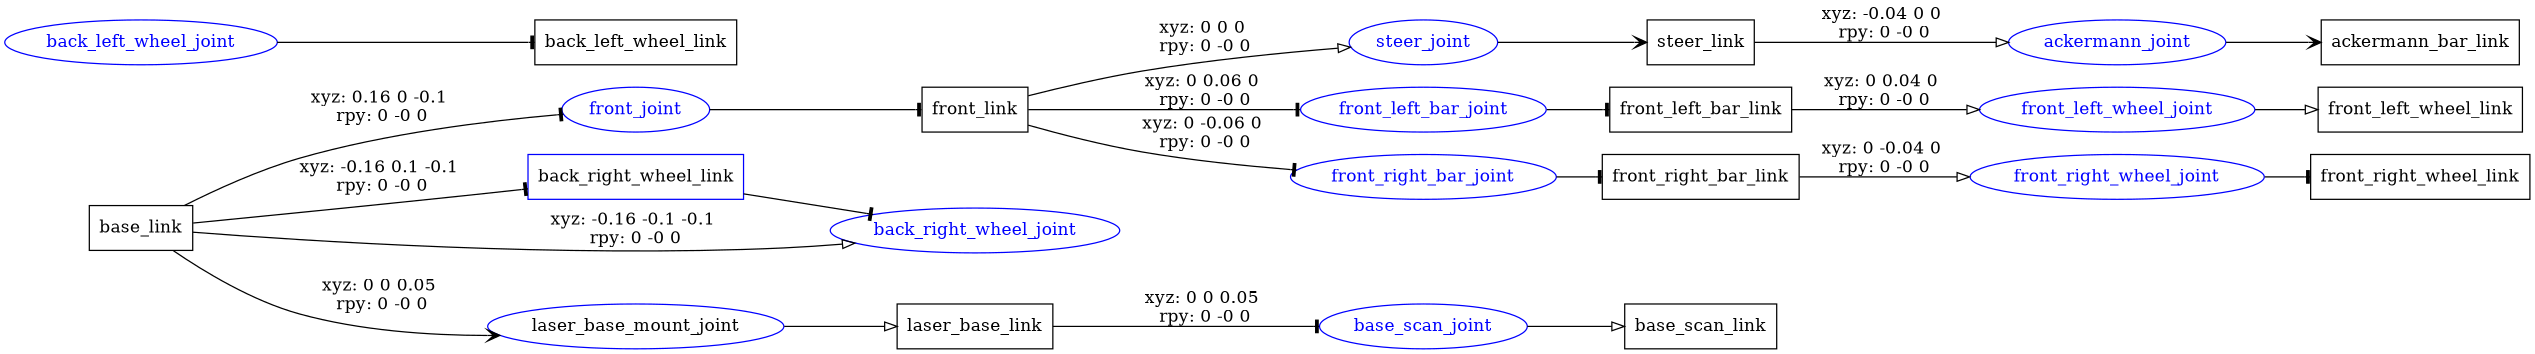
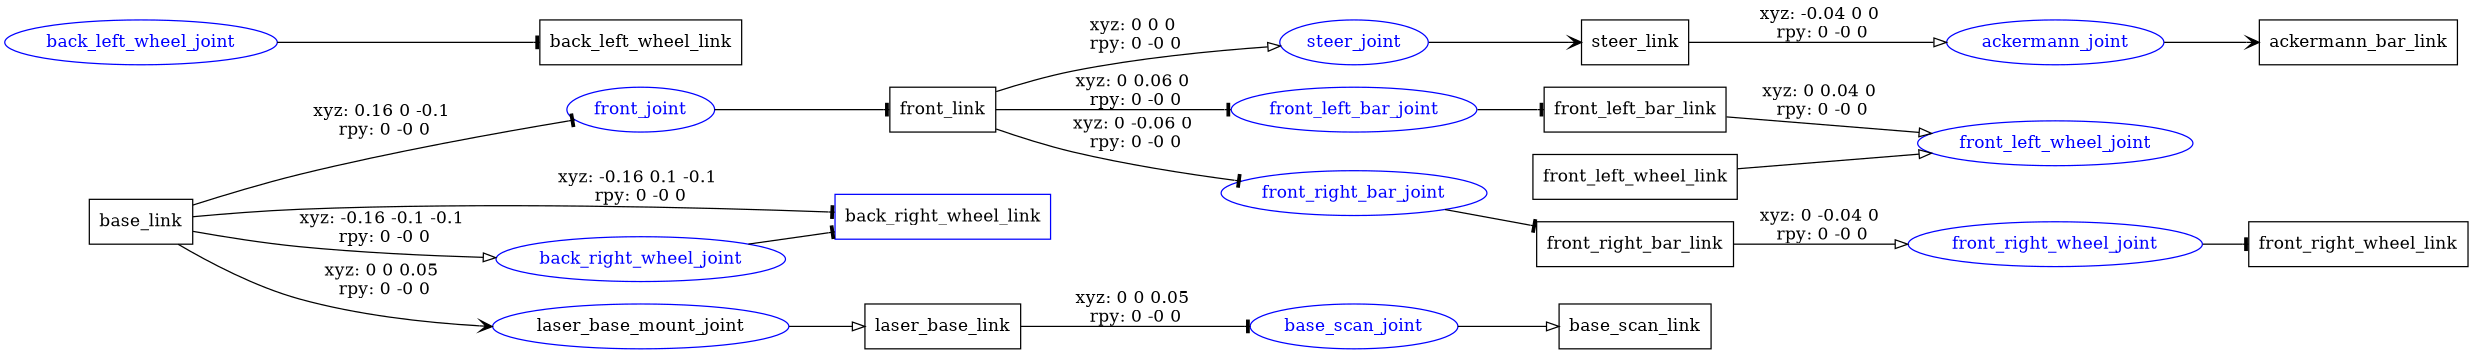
edge "front_left_wheel_joint" -> "front_left_wheel_link": reversed
edge "back_right_wheel_link" -> "back_right_wheel_joint": reversed
